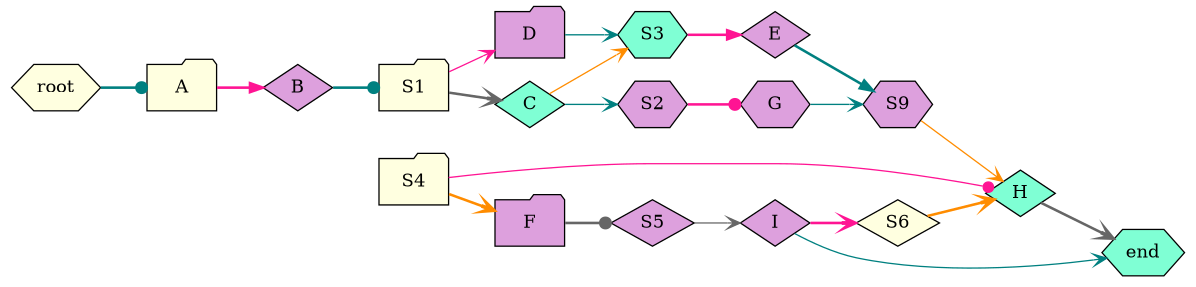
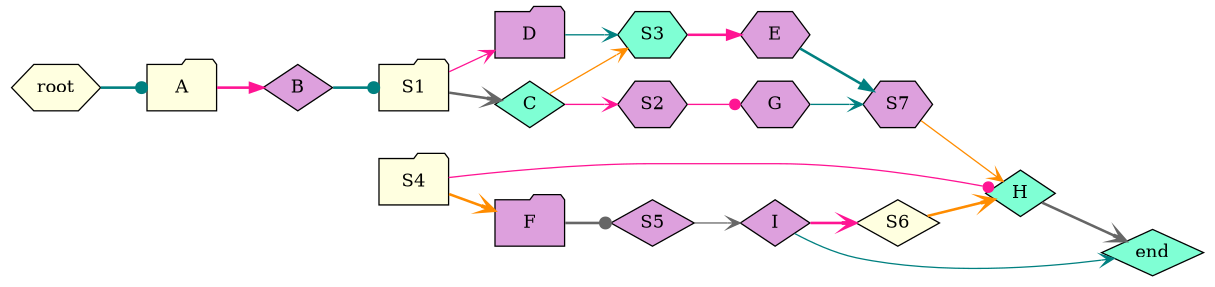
node "E": shape diamond -> hexagon
edge "C" -> "S2": color teal -> deeppink
edge "S2" -> "G": style bold -> solid
node "S9": label "S9" -> "S7"
node "end": shape hexagon -> diamond
